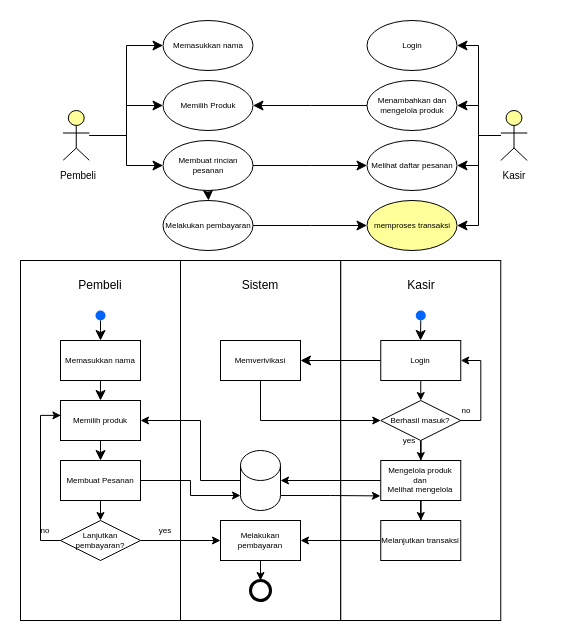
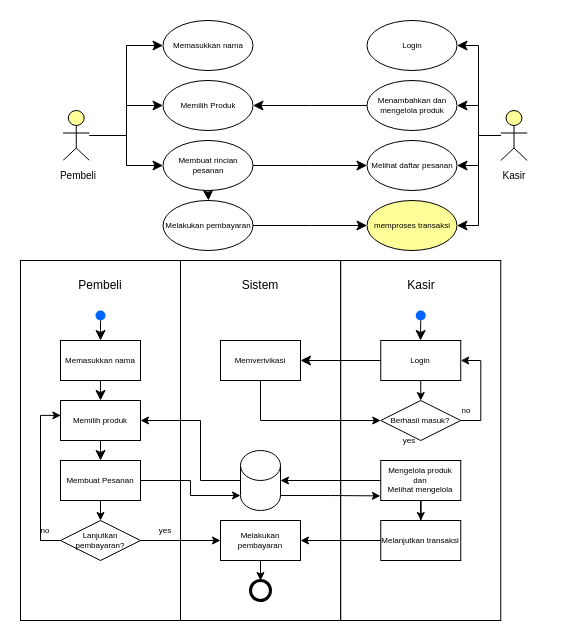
edge "Berhasil masuk?" -> "Mengelola produk dan Melihat mengelola": removed
